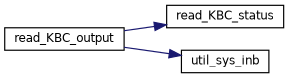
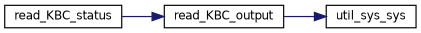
edge "read_KBC_output" -> "read_KBC_status": reversed
node "util_sys_inb": label "util_sys_inb" -> "util_sys_sys"
